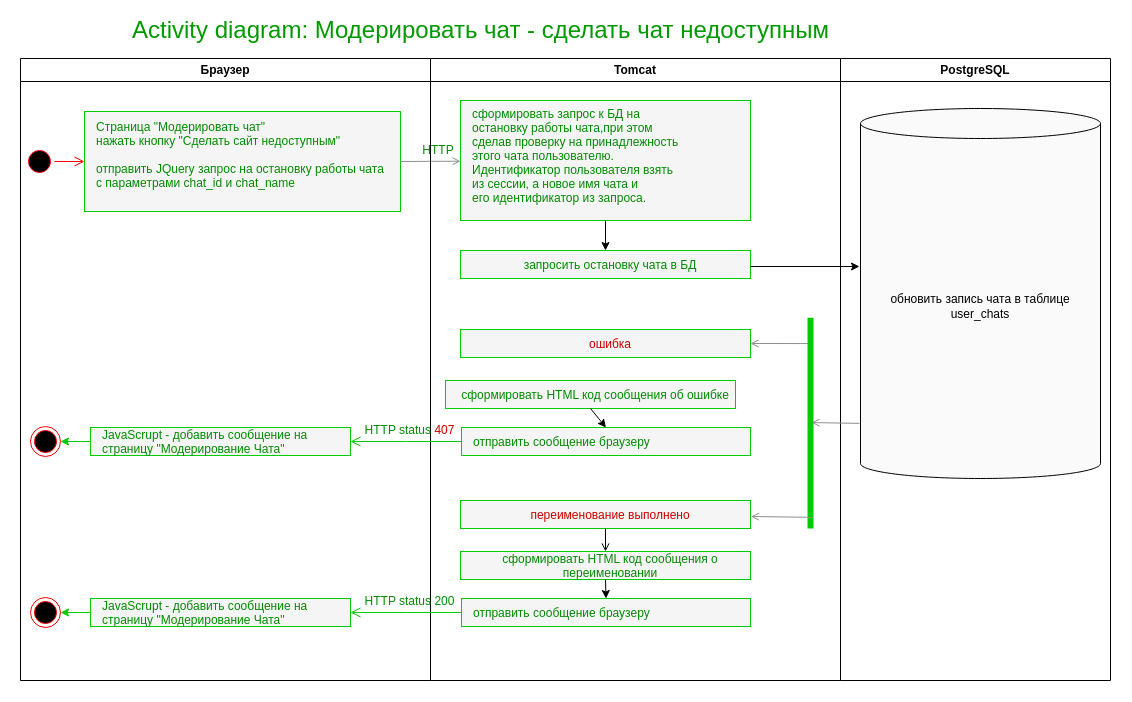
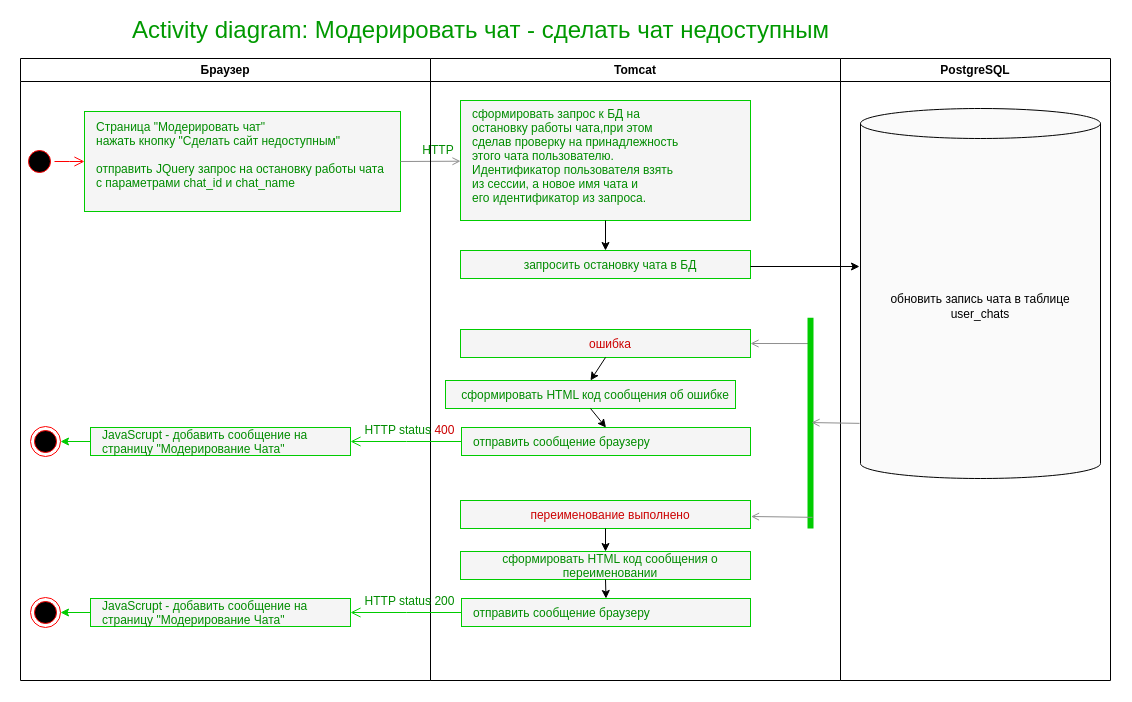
edge "ошибка" -> "сформировать HTML код сообщения об ошибке": added
node "HTTP status 407": label "HTTP status 407" -> "HTTP status 400"
edge "переименование выполнено" -> "сформировать HTML код сообщения о переименовании": arrowhead open -> classic
